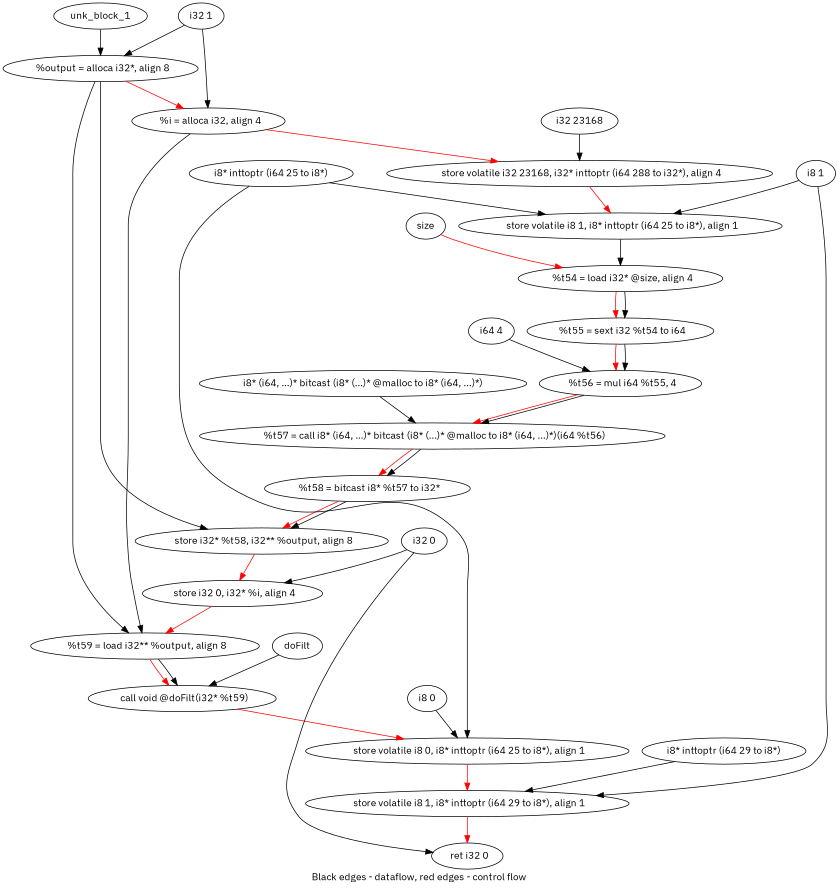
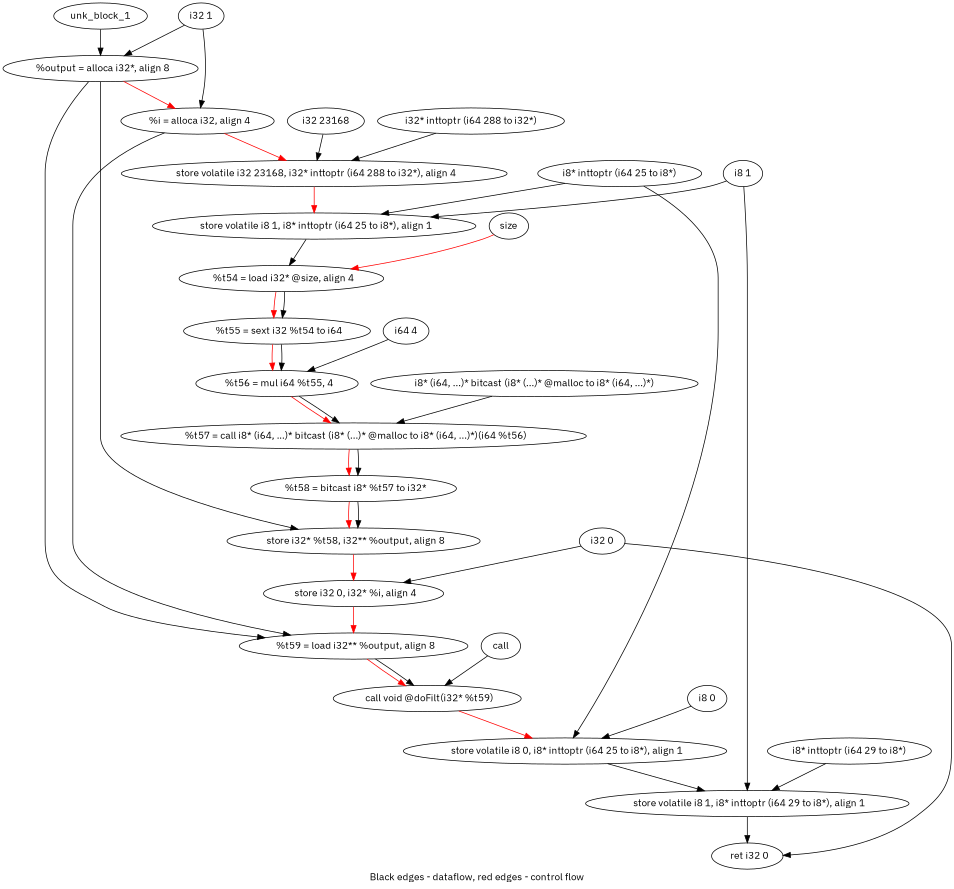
node "i32* inttoptr (i64 288 to i32*)": added
node "doFilt": label "doFilt" -> "call"
edge "store volatile i8 0, i8* inttoptr (i64 25 to i8*), align 1" -> "store volatile i8 1, i8* inttoptr (i64 29 to i8*), align 1": color red -> black
edge "store volatile i8 1, i8* inttoptr (i64 29 to i8*), align 1" -> "ret i32 0": color red -> black
